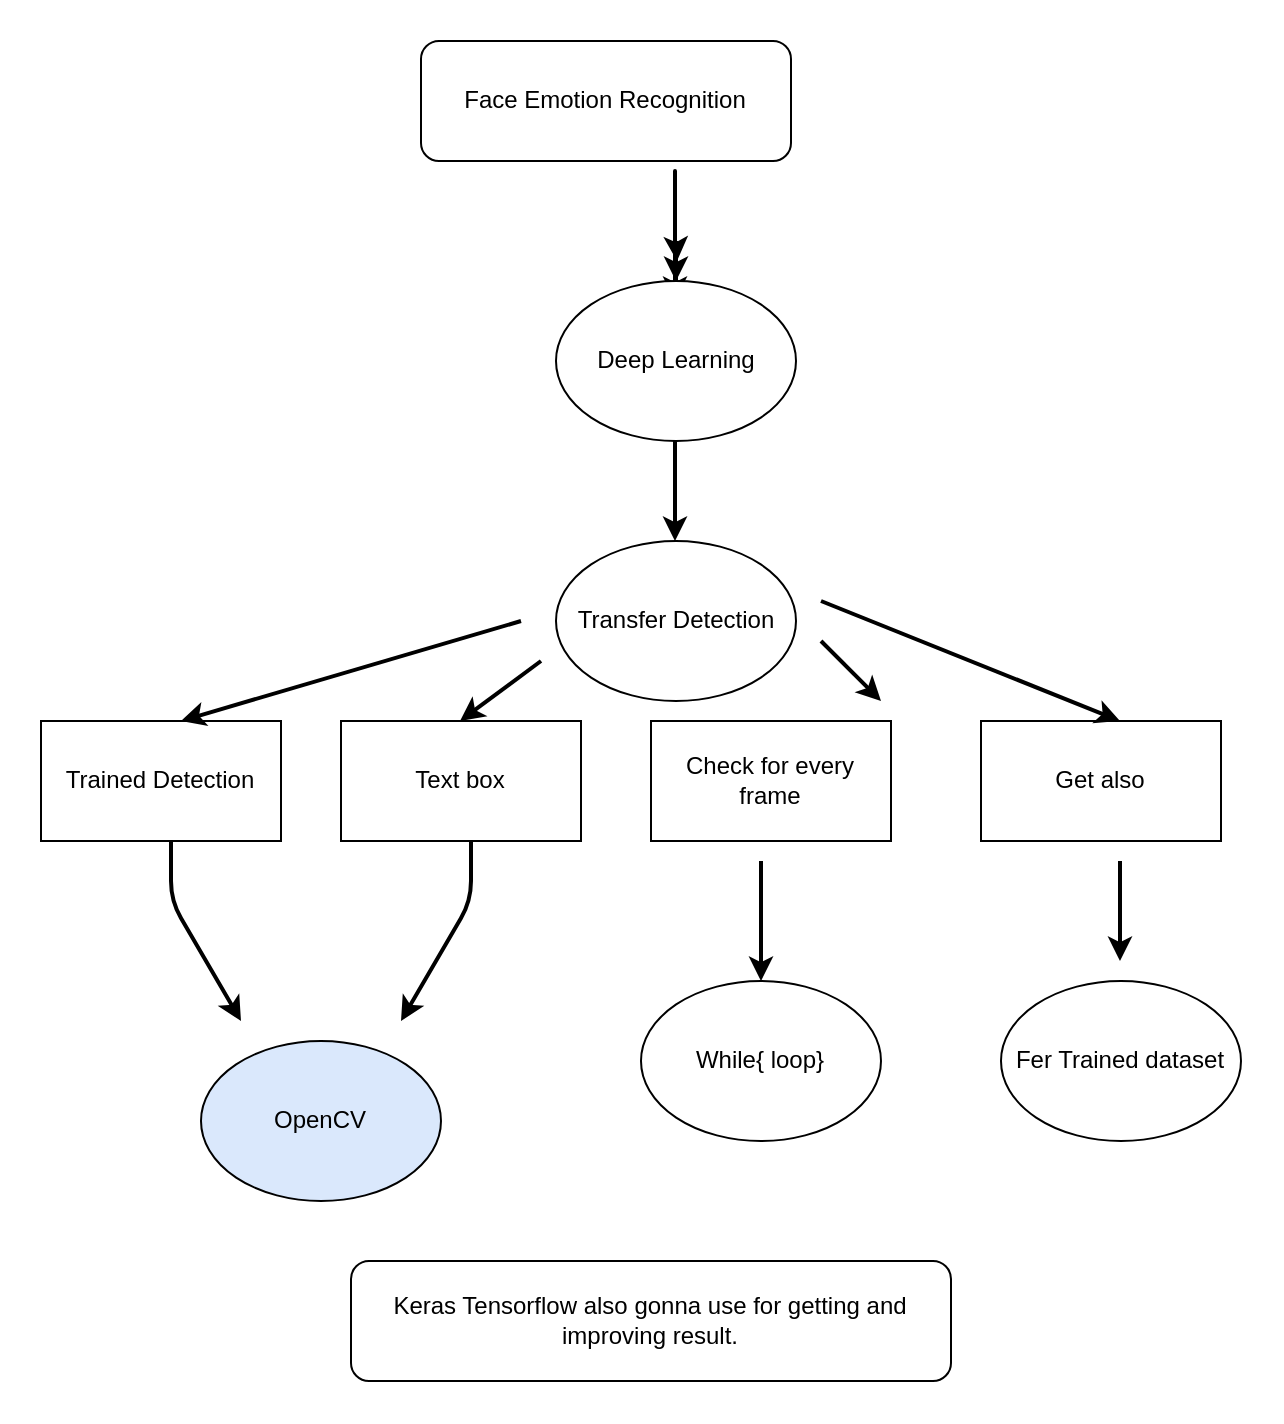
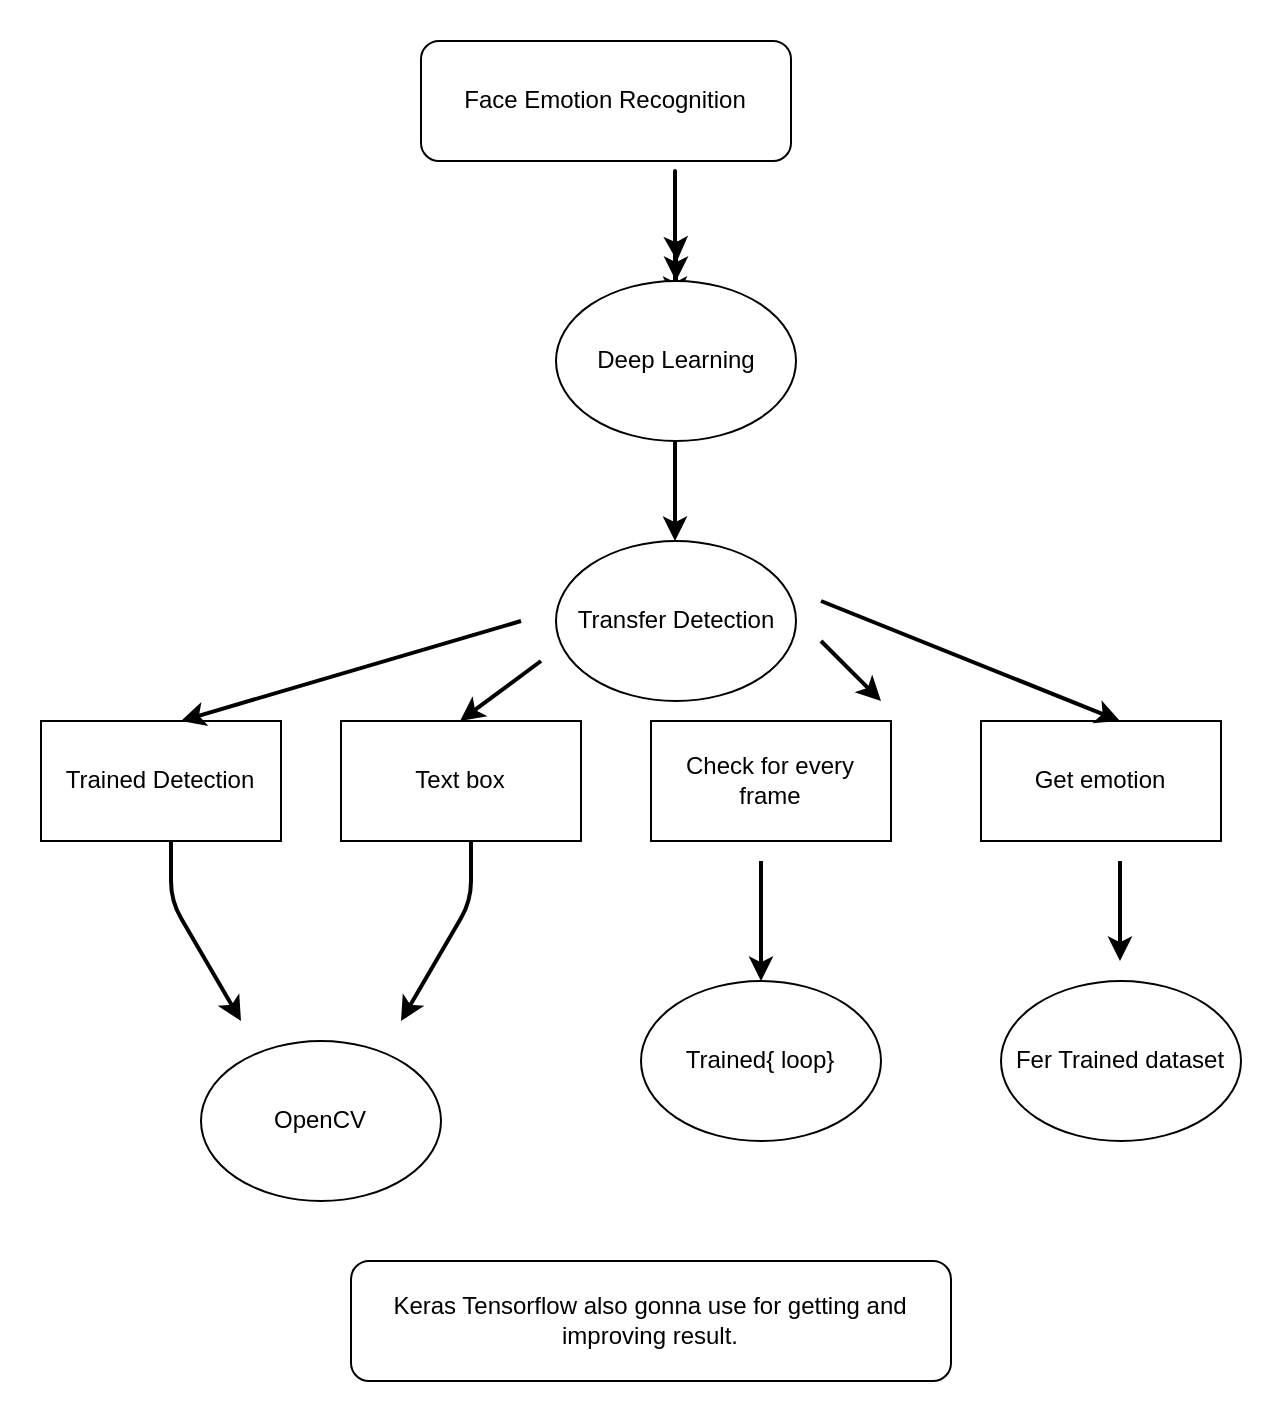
node "Get also": label "Get also" -> "Get emotion"
node "While{ loop}": label "While{ loop}" -> "Trained{ loop}"
node "OpenCV": fillcolor #dae8fc -> #ffffff
